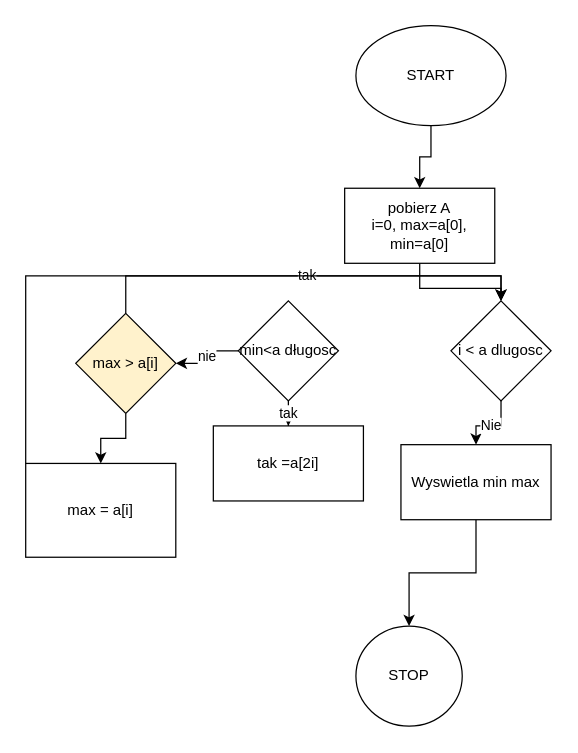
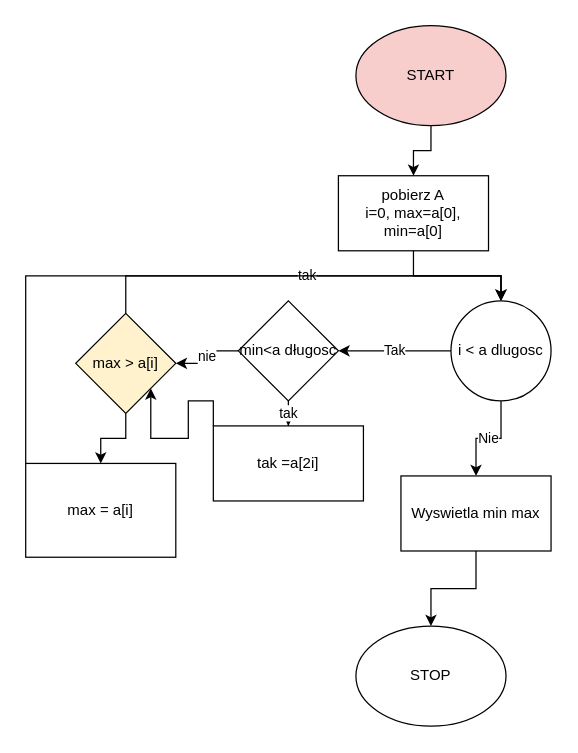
node "START": fillcolor #ffffff -> #f8cecc
node "pobierz A i=0, max=a[0], min=a[0]": moved (419, 226) -> (413, 213)
edge "i < a dlugosc" -> "min<a długosc": added, label "Tak"
node "i < a dlugosc": shape diamond -> ellipse
edge "tak =a[2i]" -> "max > a[i]": added
node "Wyswietla min max": moved (476, 482) -> (476, 513)
node "STOP": size 106x100 -> 150x100
